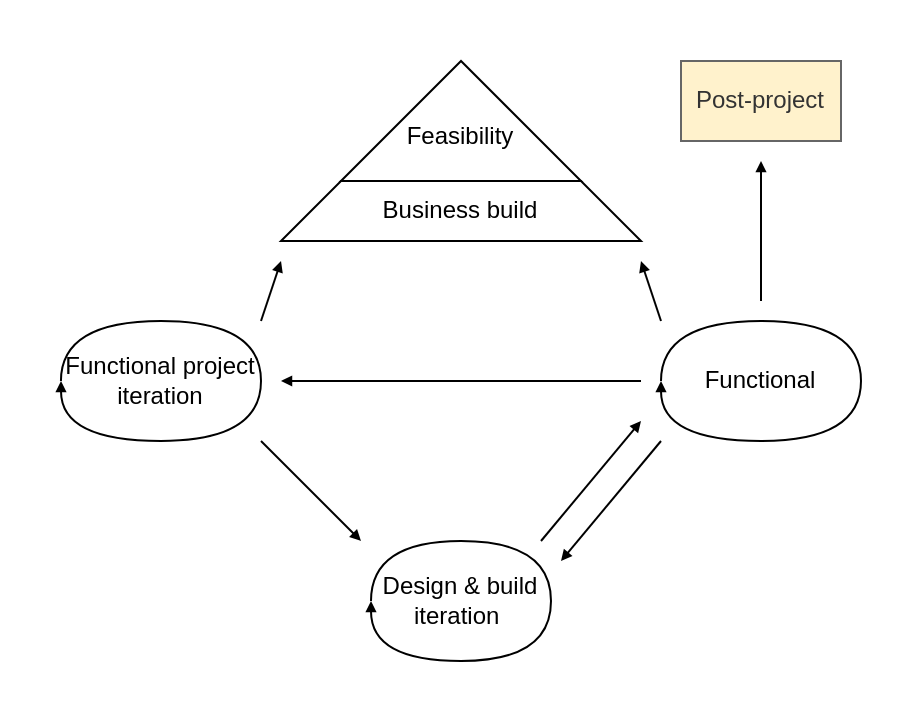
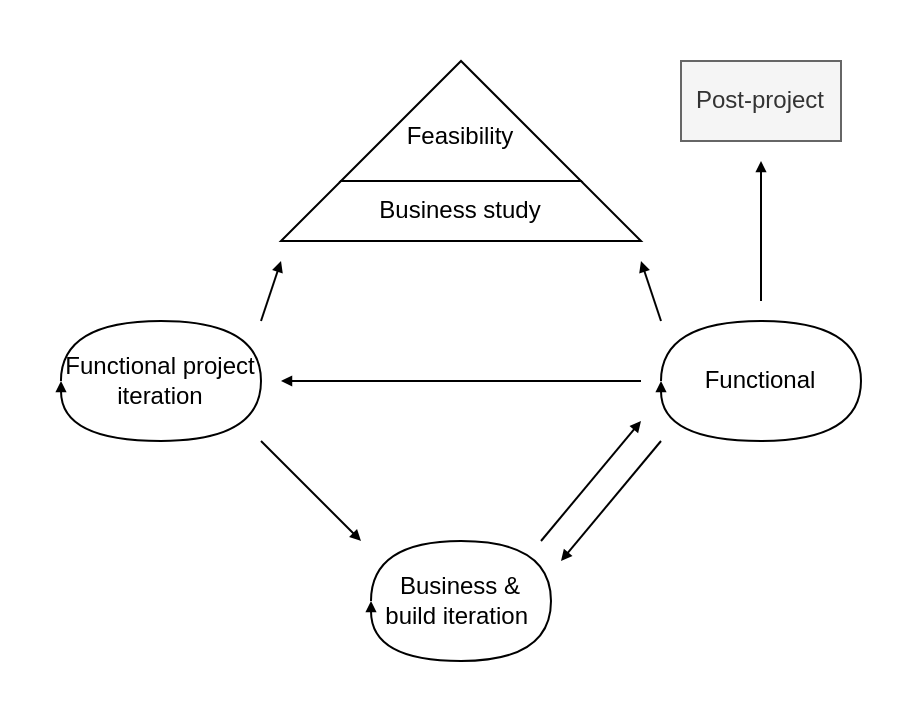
node "Post-project": fillcolor #fff2cc -> #f5f5f5
node "Business build": label "Business build" -> "Business study"
node "Design & build iteration": label "Design & build iteration" -> "Business & build iteration"
